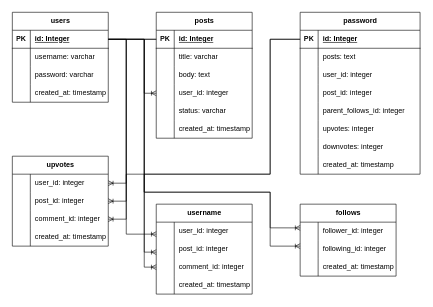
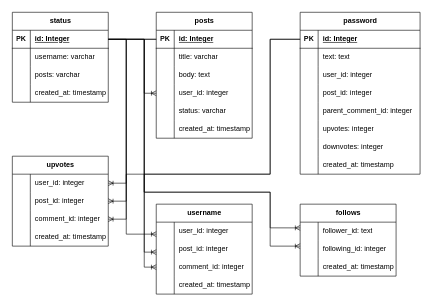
node "users": label "users" -> "status"
node "posts: text": label "posts: text" -> "text: text"
node "password: varchar": label "password: varchar" -> "posts: varchar"
node "parent_follows_id: integer": label "parent_follows_id: integer" -> "parent_comment_id: integer"
node "follower_id: integer": label "follower_id: integer" -> "follower_id: text"
